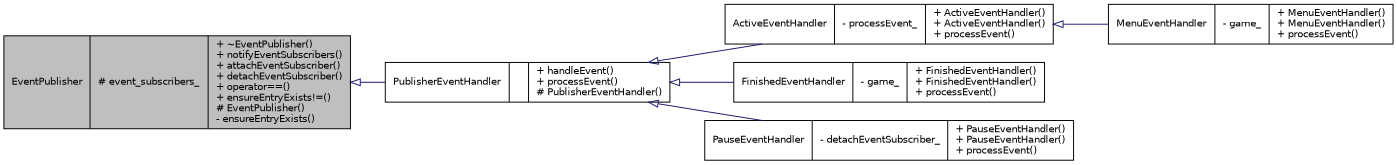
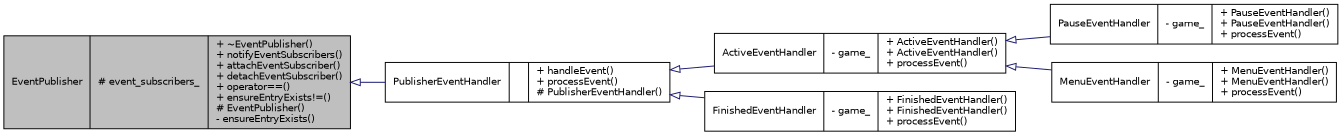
node "ActiveEventHandler": text "- processEvent_" -> "- game_"
edge "PauseEventHandler" -> "PublisherEventHandler": now "PauseEventHandler" -> "ActiveEventHandler"
node "PauseEventHandler": text "- detachEventSubscriber_" -> "- game_"
